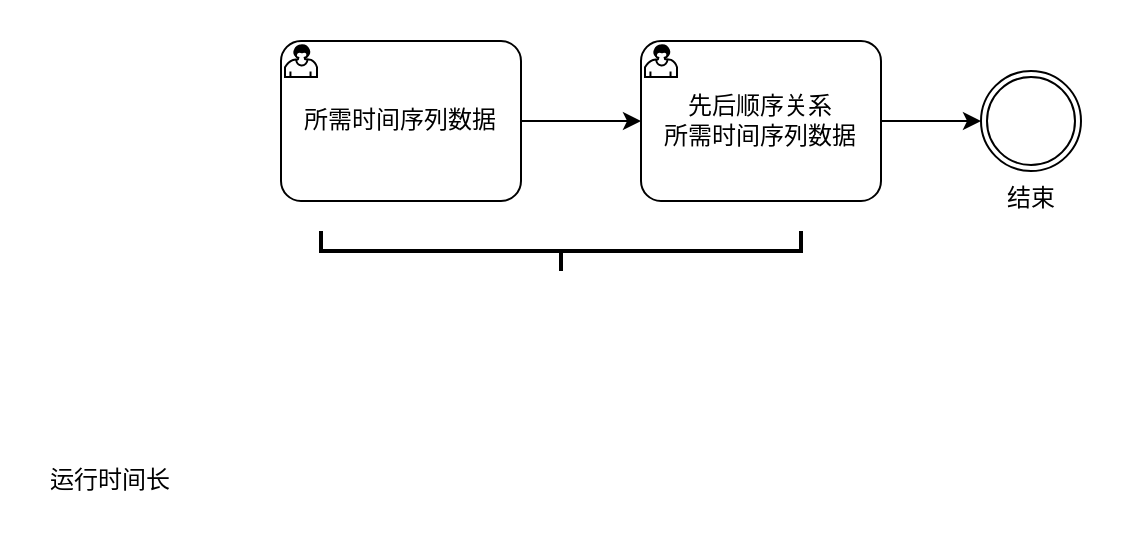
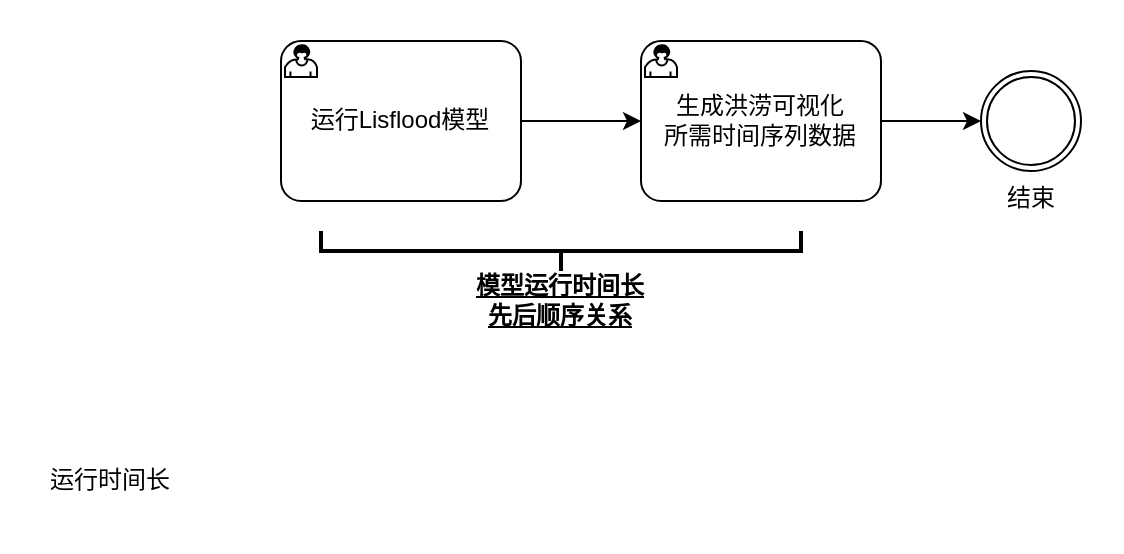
node "所需时间序列数据": label "所需时间序列数据" -> "运行Lisflood模型"
node "先后顺序关系 所需时间序列数据": label "先后顺序关系 所需时间序列数据" -> "生成洪涝可视化 所需时间序列数据"
node "模型运行时间长 先后顺序关系": added
